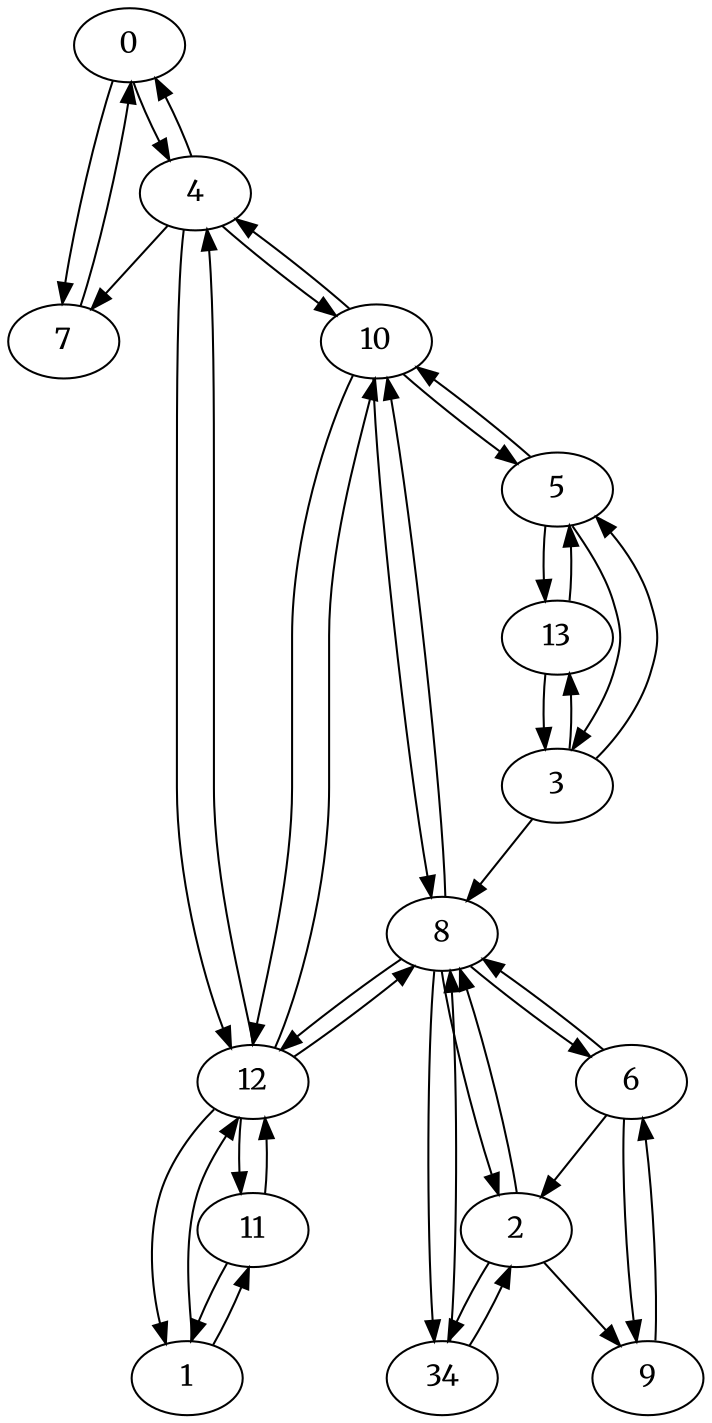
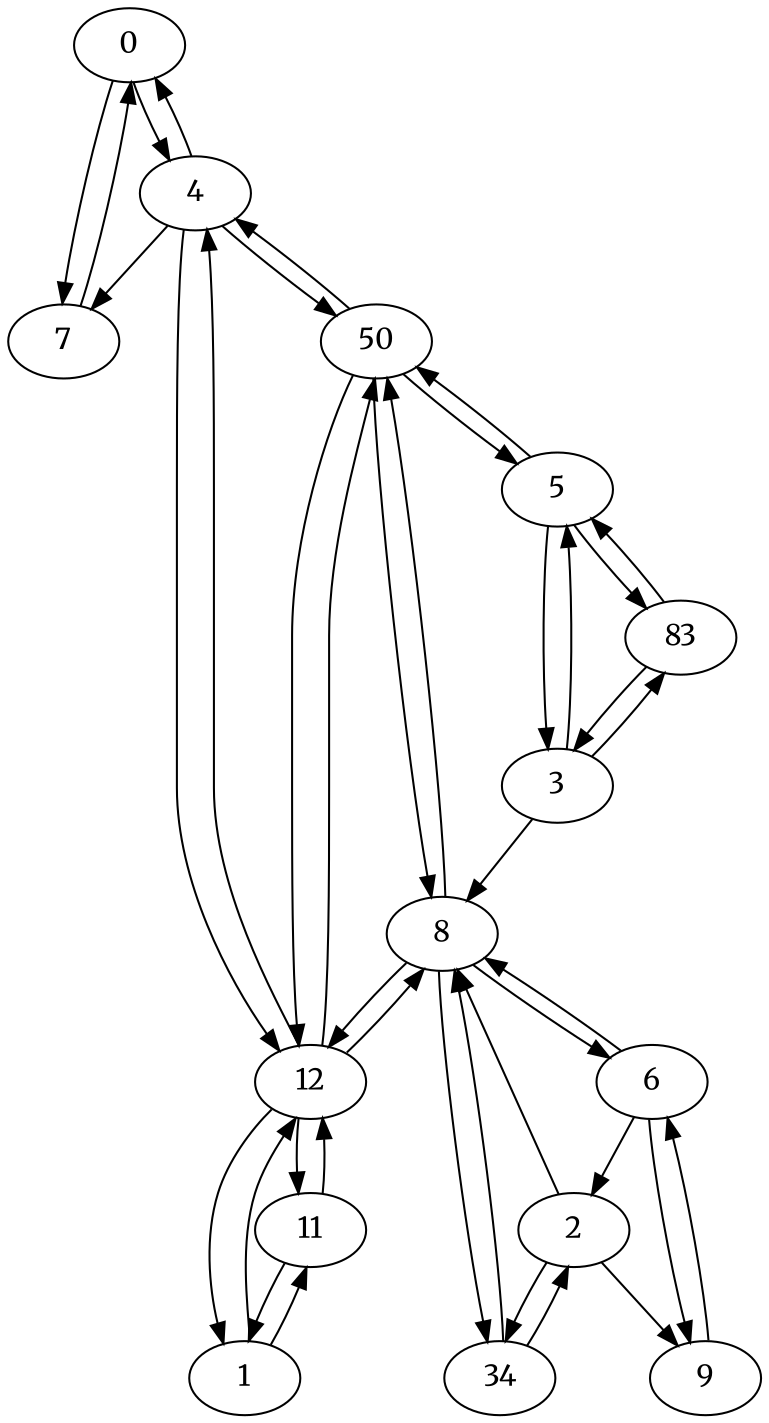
node "10": label "10" -> "50"
node "13": label "13" -> "83"
edge "8" -> "2": removed
